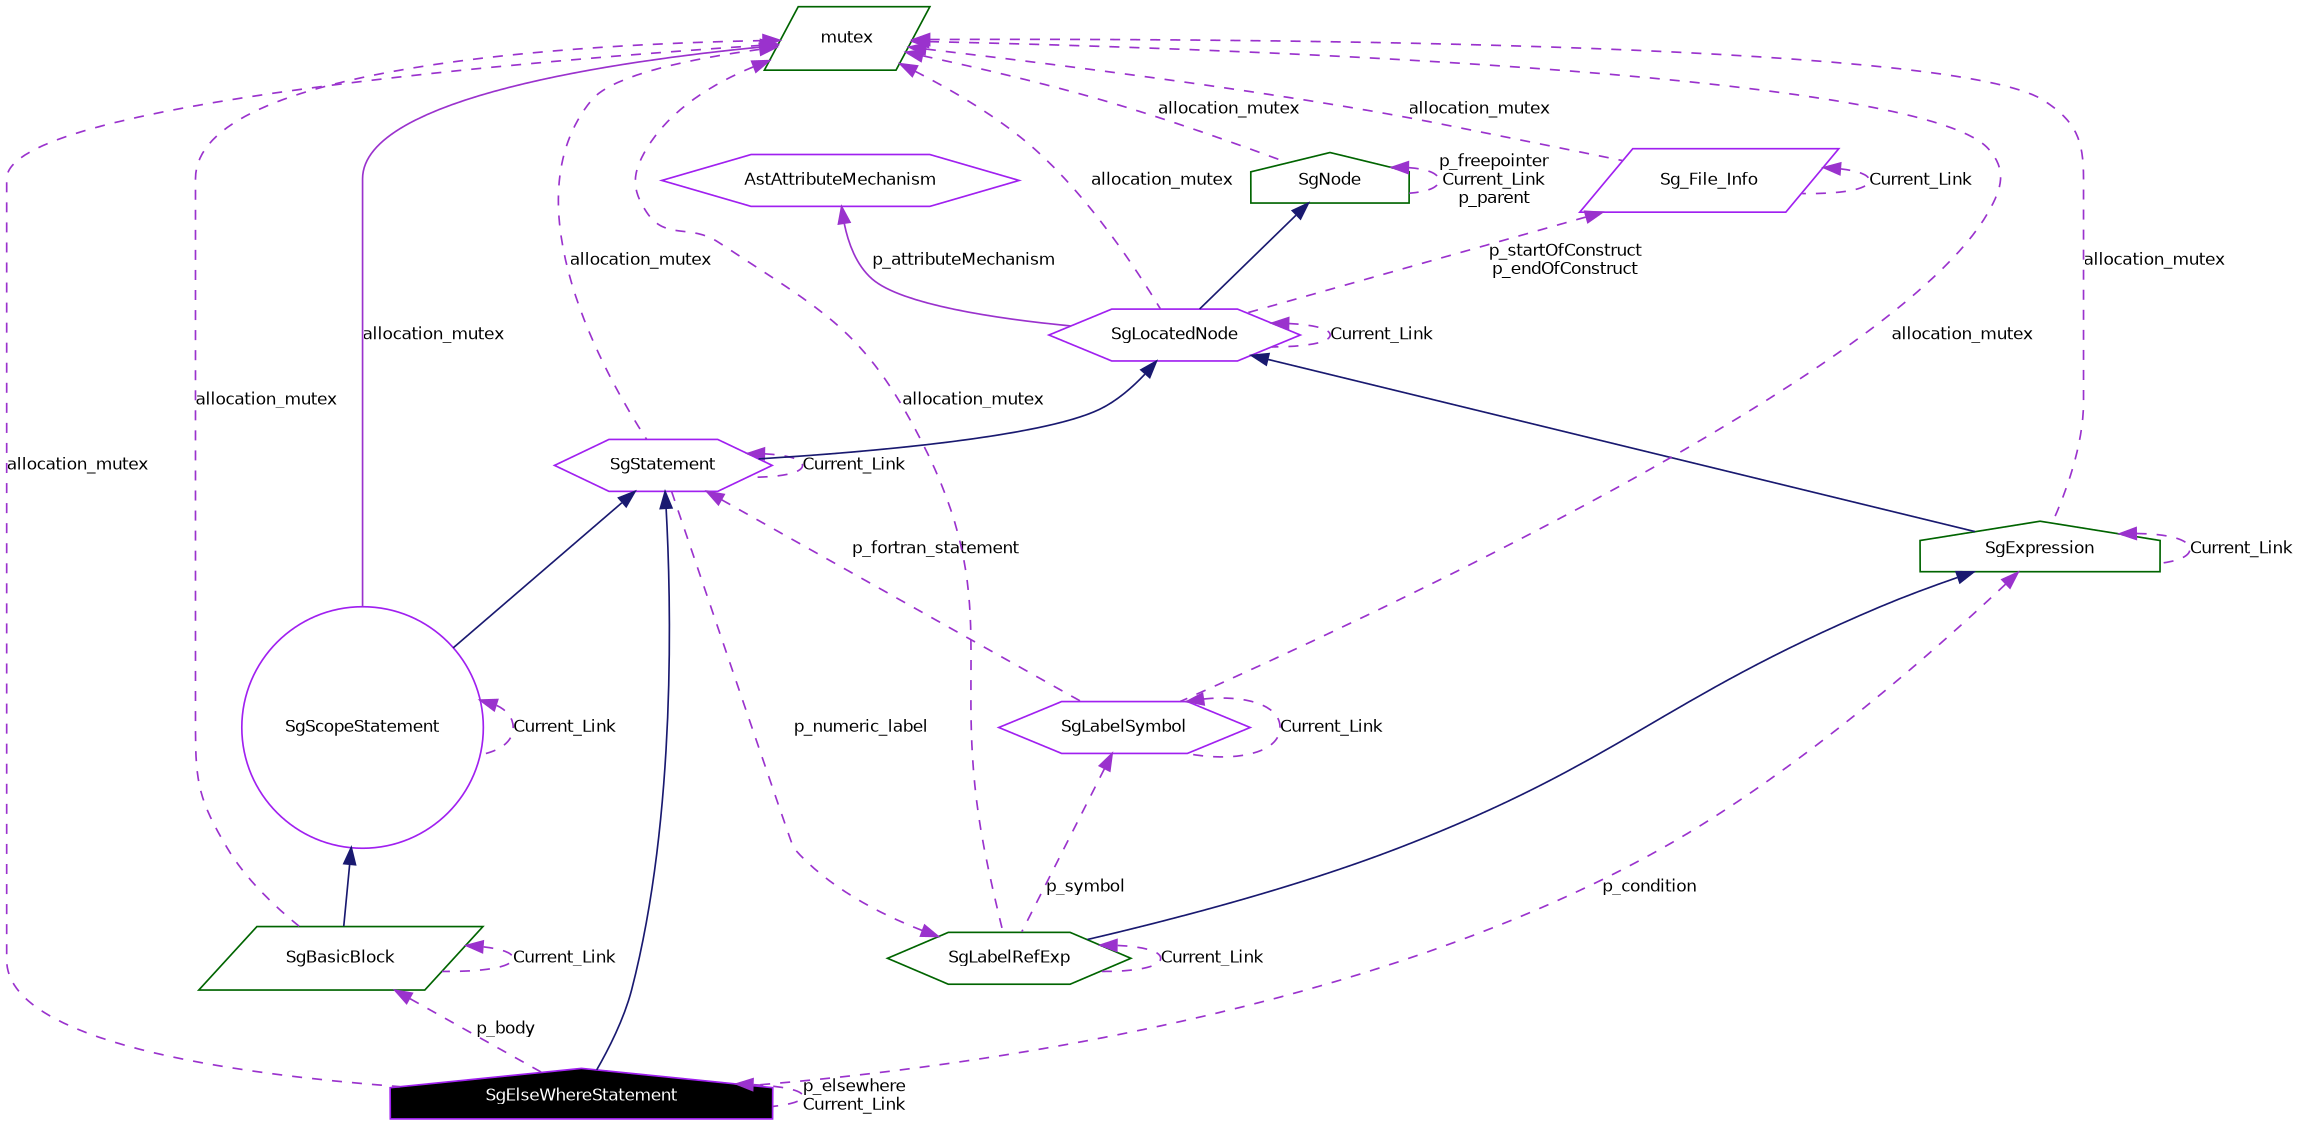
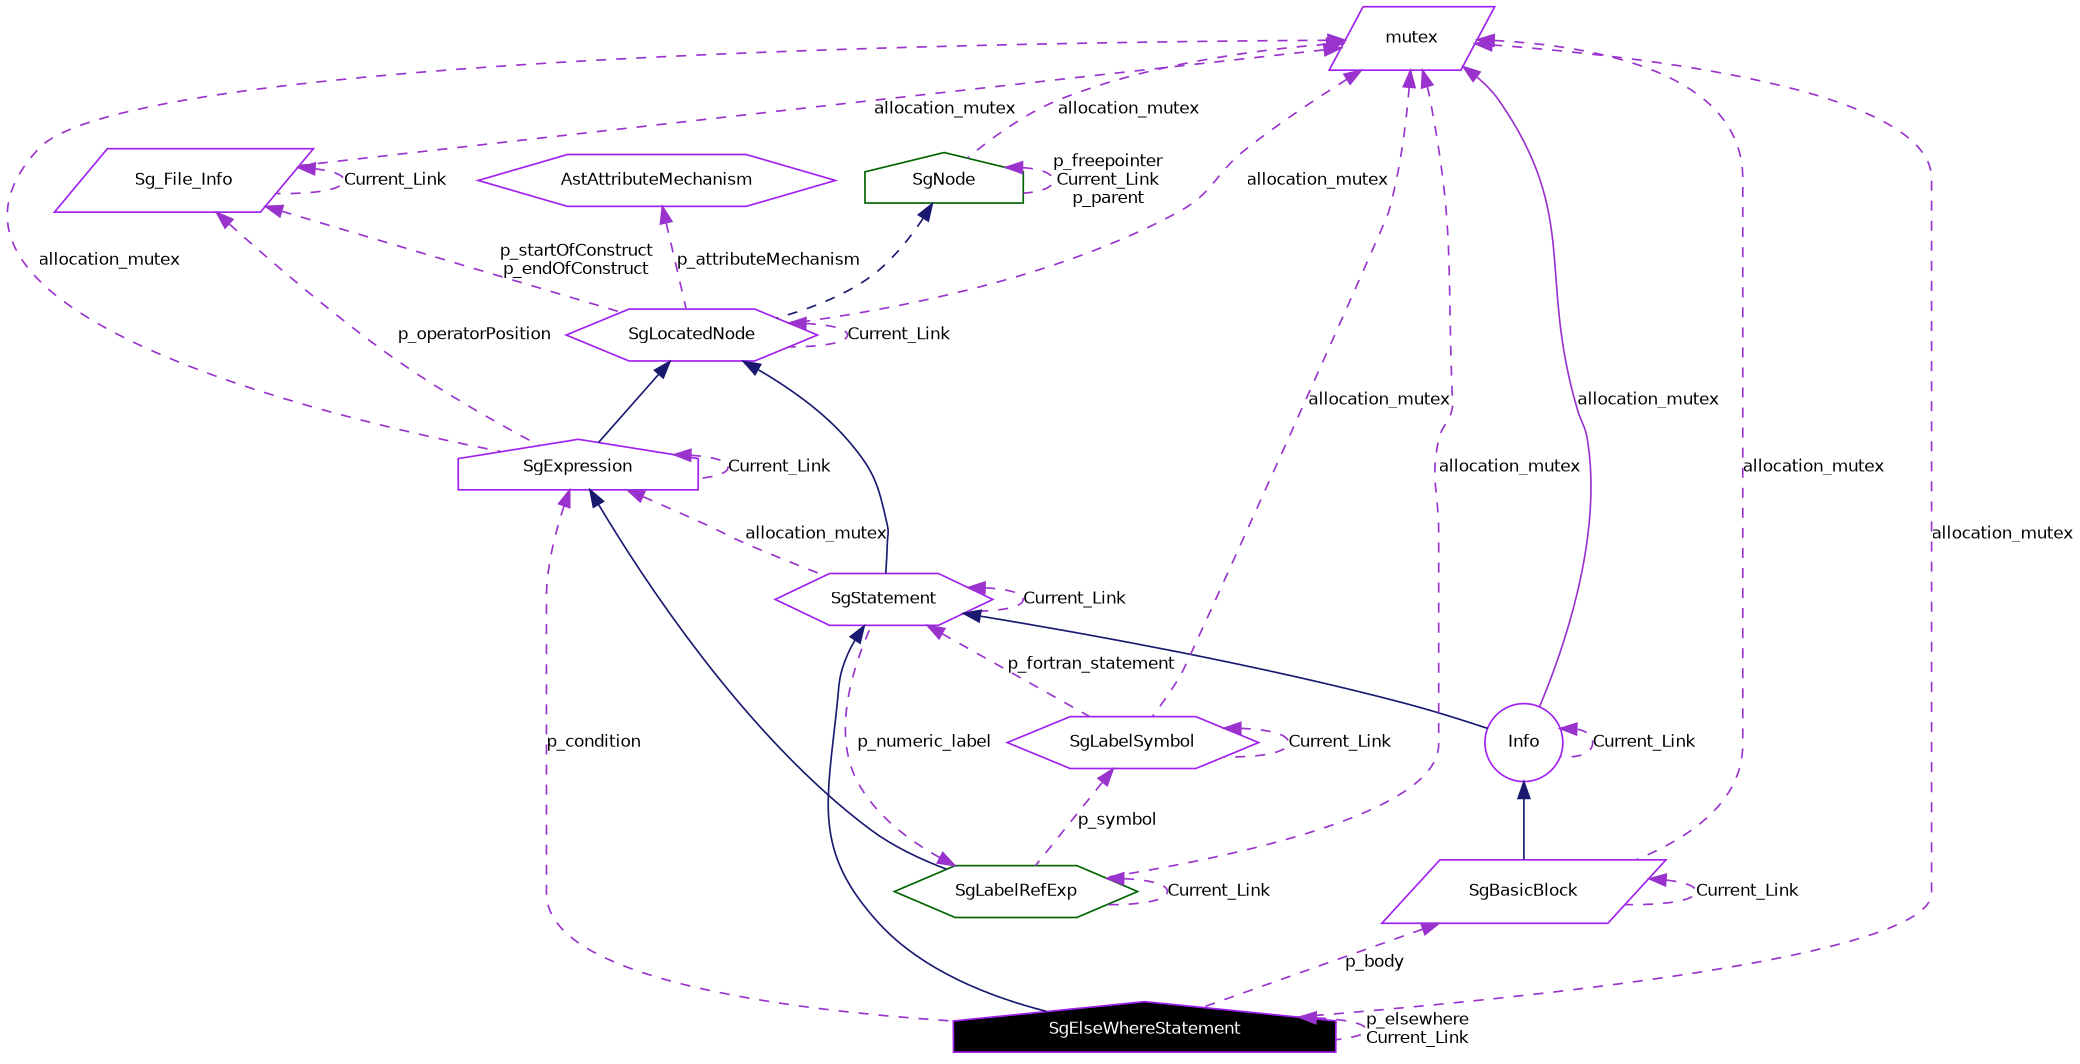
node "mutex": color darkgreen -> purple
edge "SgStatement" -> "mutex": now "SgStatement" -> "SgExpression"
edge "SgLocatedNode" -> "SgNode": style solid -> dashed
edge "SgLocatedNode" -> "AstAttributeMechanism": style solid -> dashed
edge "SgExpression" -> "Sg_File_Info": added, label "p_operatorPosition"
node "SgExpression": color darkgreen -> purple
node "SgScopeStatement": label "SgScopeStatement" -> "Info"
node "SgBasicBlock": color darkgreen -> purple
